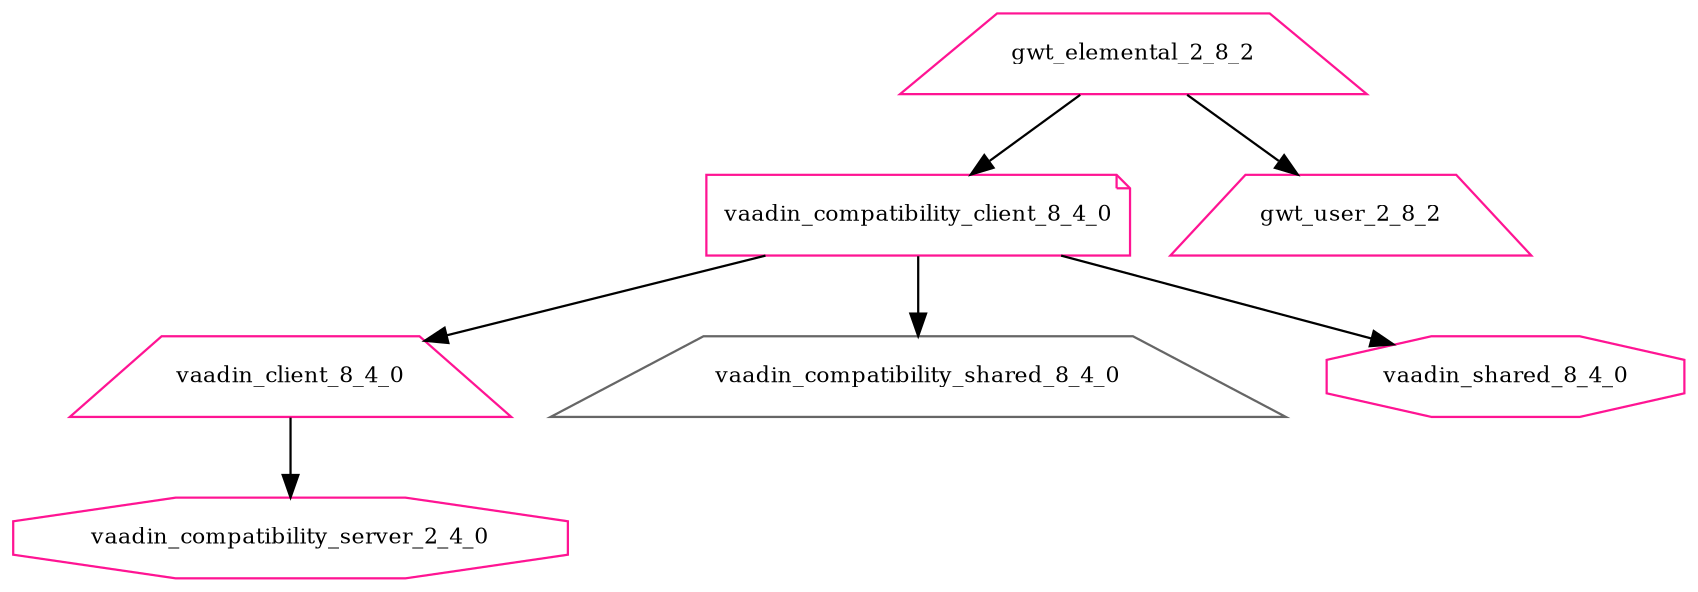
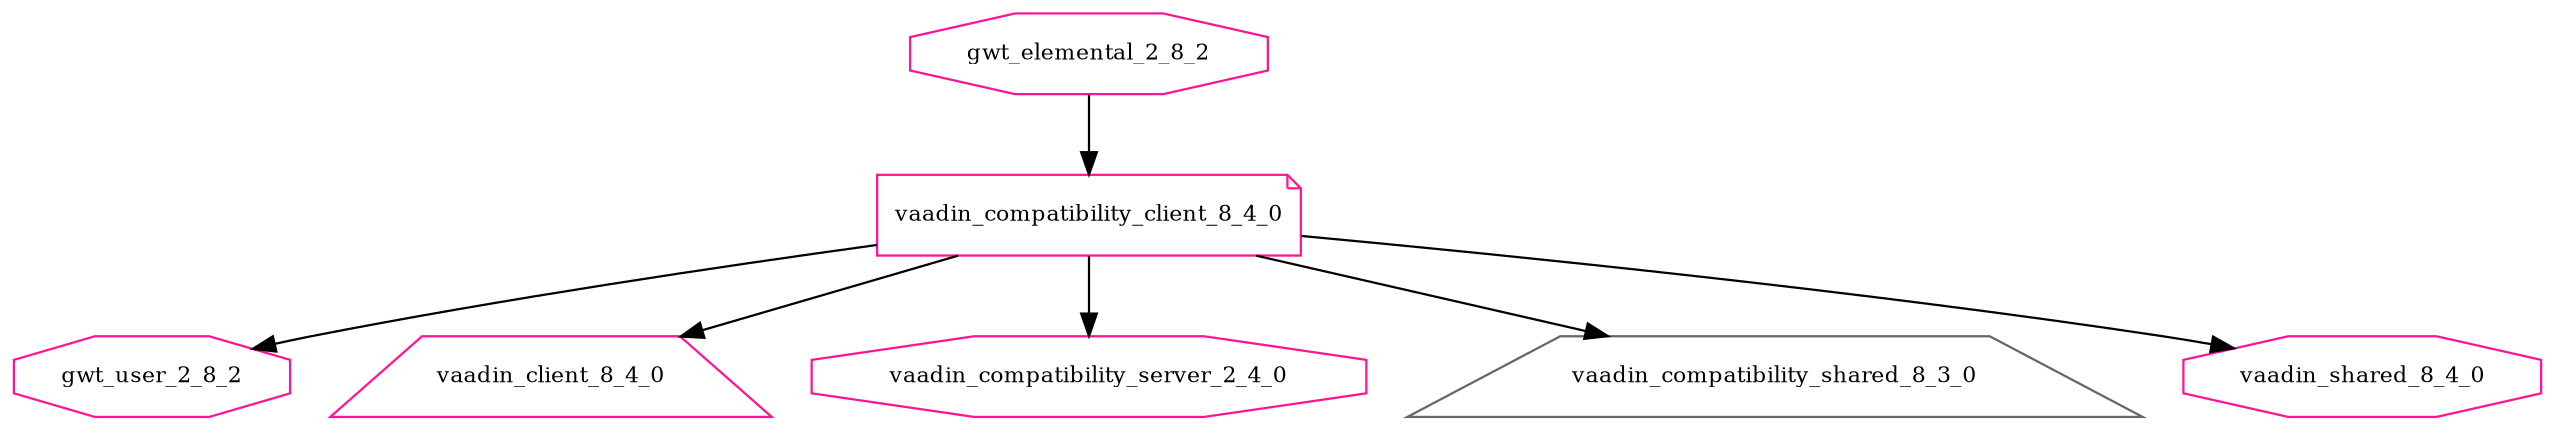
node "gwt_elemental_2_8_2": shape trapezium -> octagon
edge "gwt_elemental_2_8_2" -> "gwt_user_2_8_2": now "vaadin_compatibility_client_8_4_0" -> "gwt_user_2_8_2"
node "gwt_user_2_8_2": shape trapezium -> octagon
node "vaadin_compatibility_shared_8_4_0": label "vaadin_compatibility_shared_8_4_0" -> "vaadin_compatibility_shared_8_3_0"
edge "vaadin_client_8_4_0" -> "vaadin_compatibility_server_2_4_0": now "vaadin_compatibility_client_8_4_0" -> "vaadin_compatibility_server_2_4_0"
